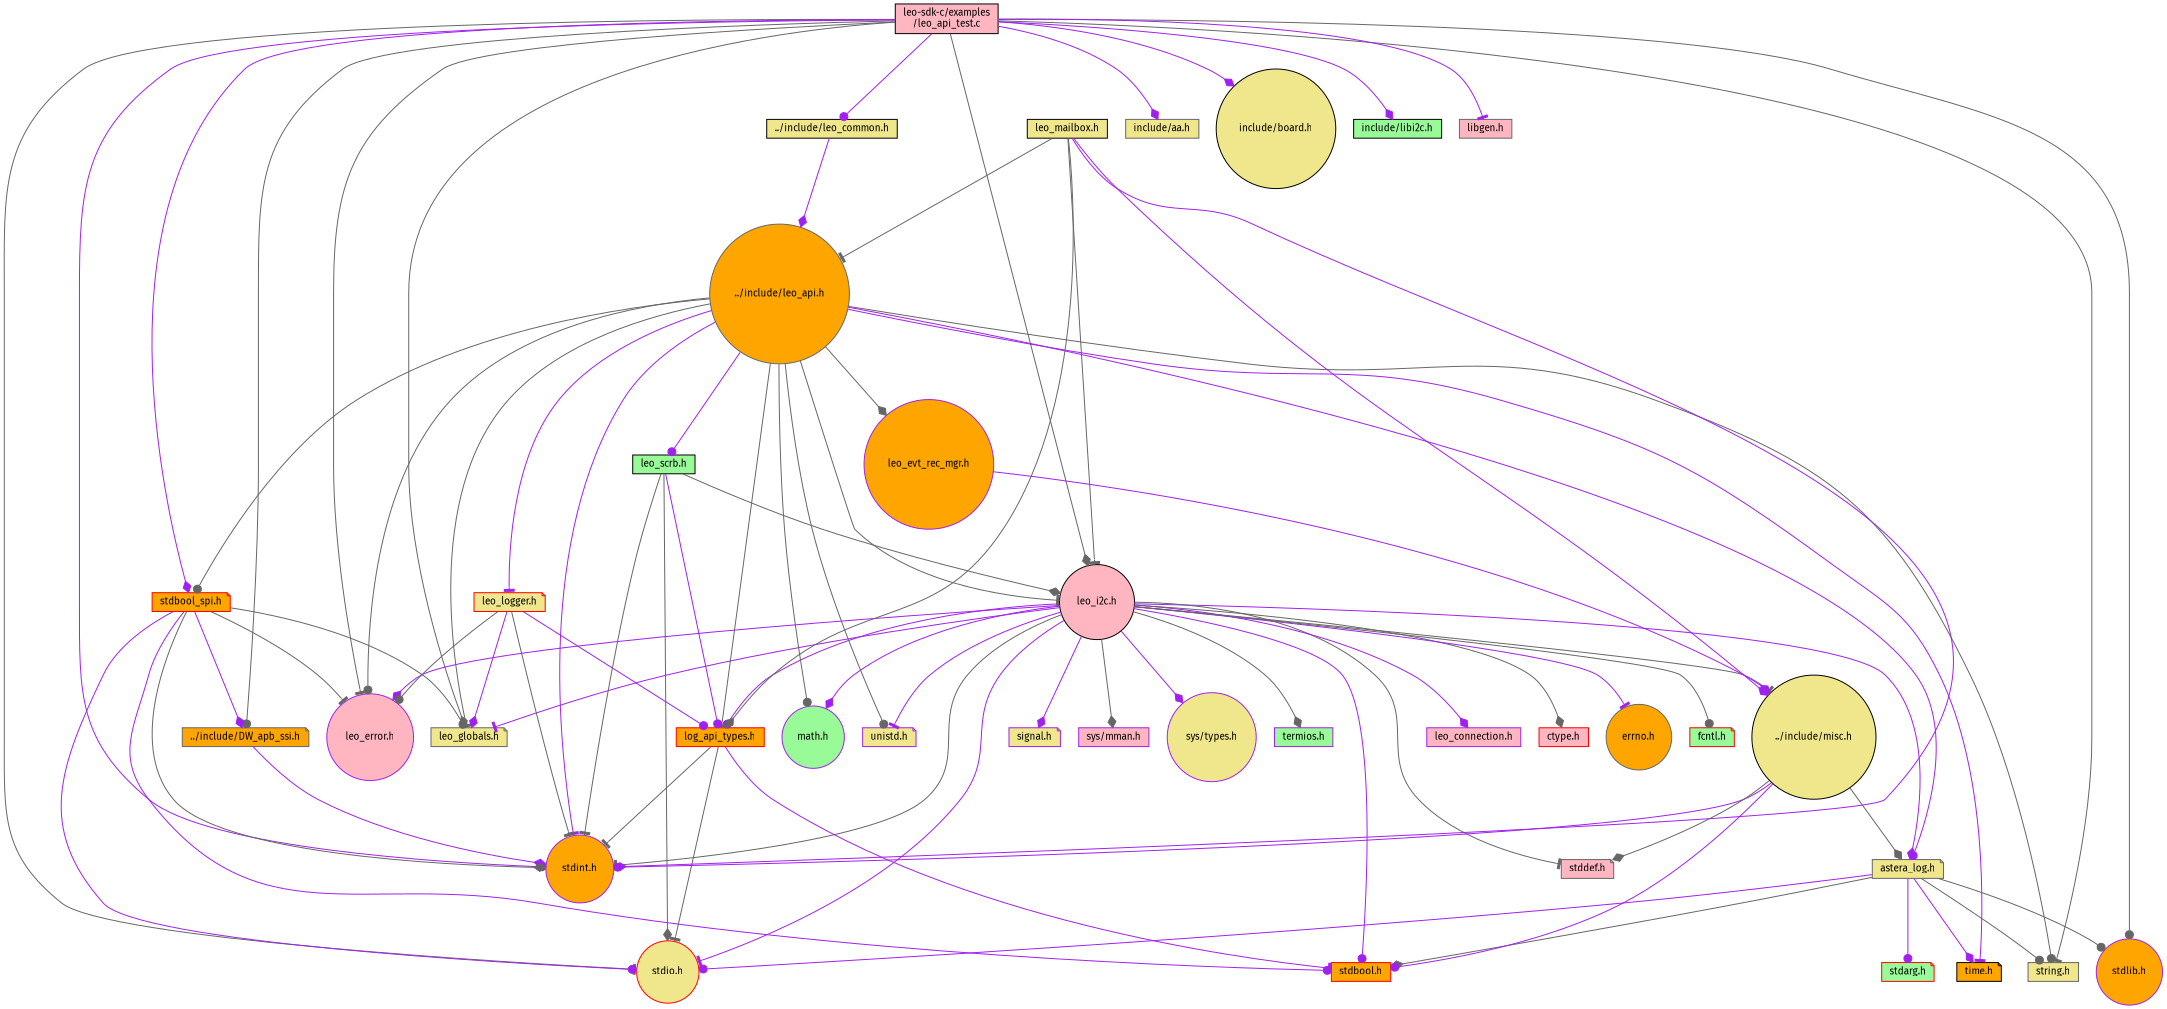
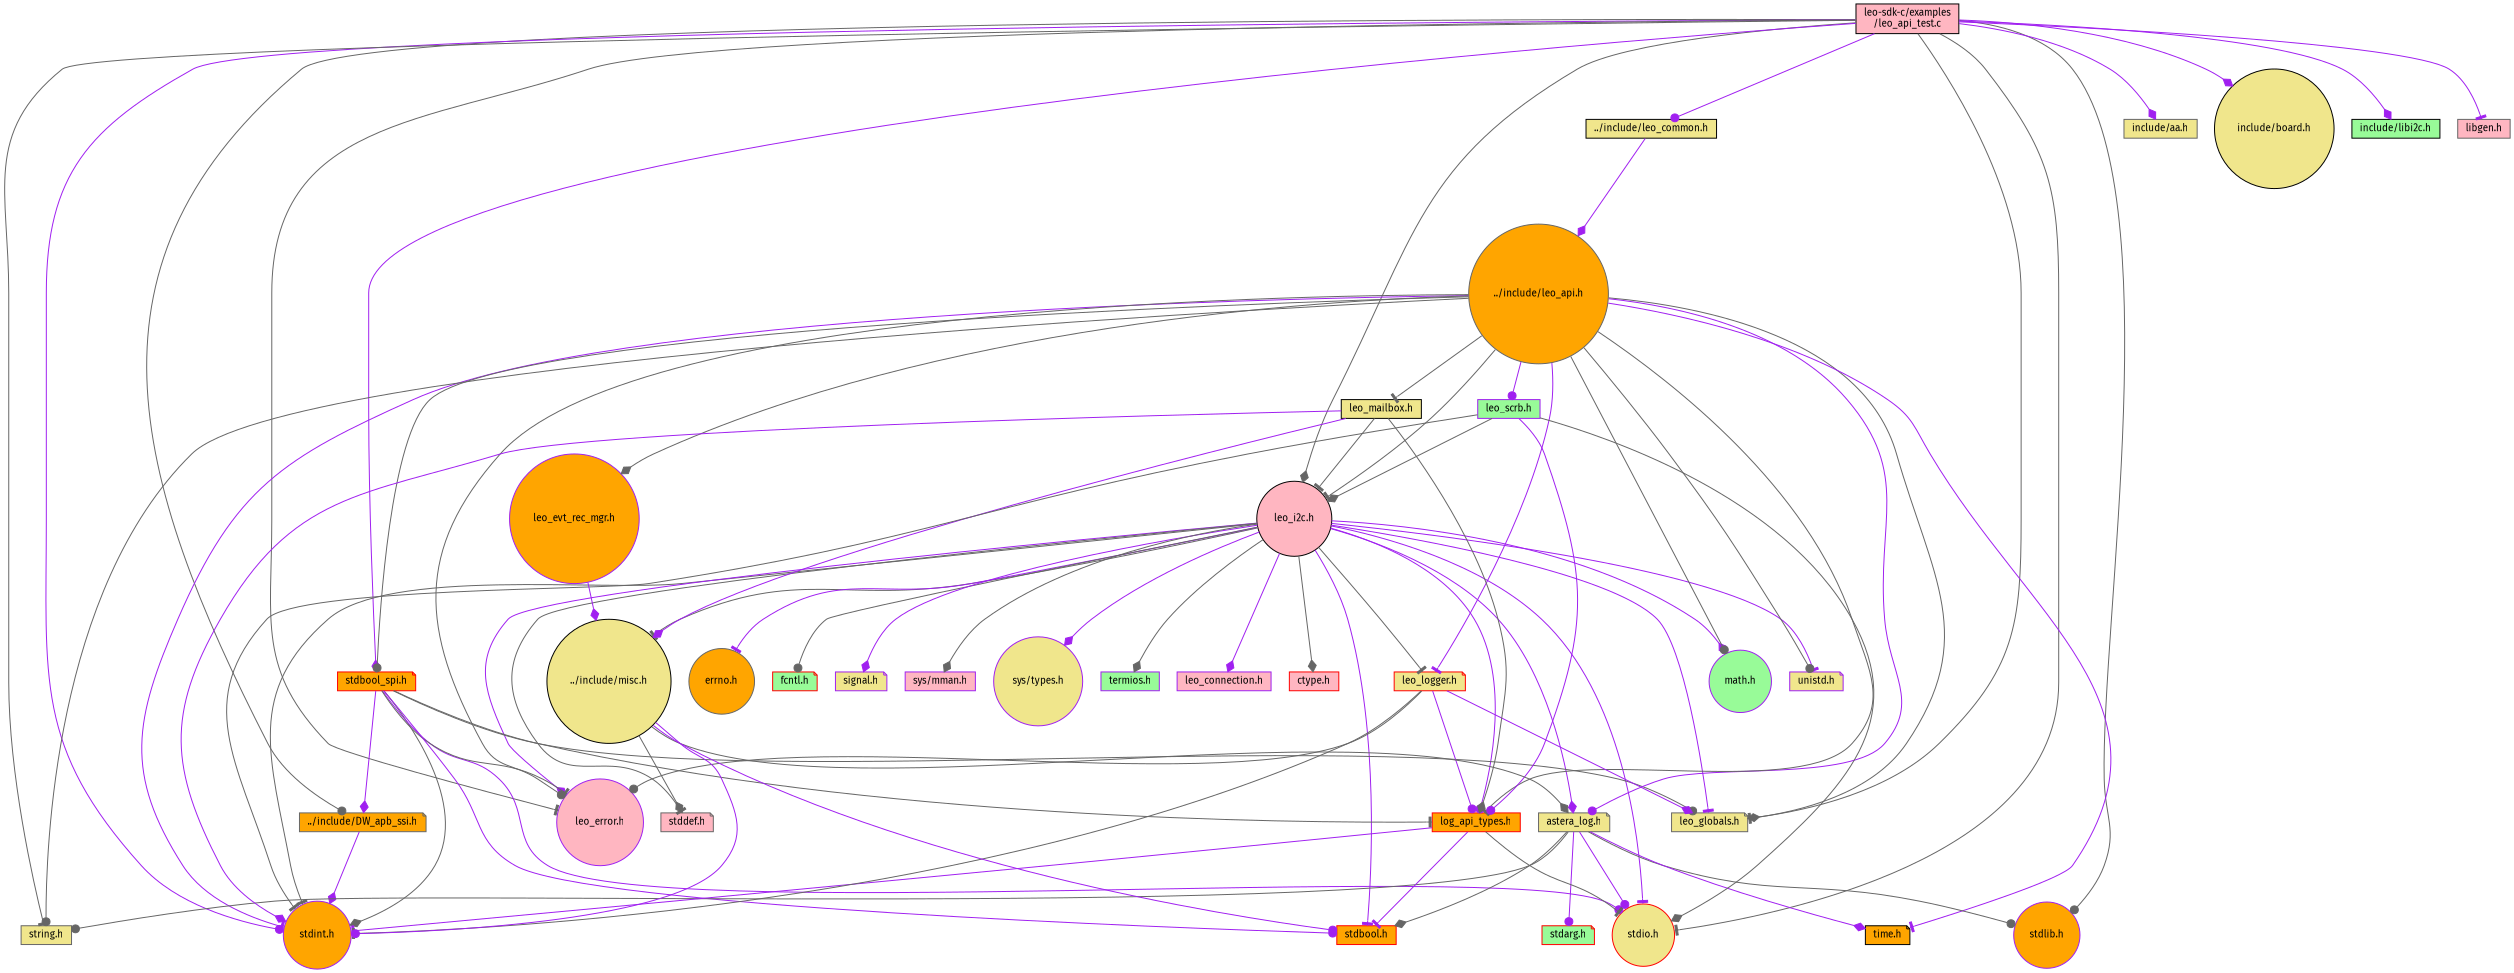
edge "leo_mailbox.h" -> "../include/leo_api.h": reversed
node "leo_scrb.h": color black -> purple
edge "leo_i2c.h" -> "leo_logger.h": added
edge "leo_i2c.h" -> "stdbool.h": arrowhead dot -> tee
edge "log_api_types.h" -> "stdint.h": color gray40 -> purple
edge "stdbool_spi.h" -> "log_api_types.h": added
